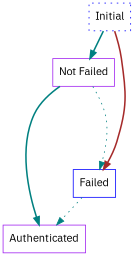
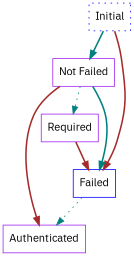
edge "Not Failed" -> "Failed": style dotted -> bold
node "Required": added
edge "Not Failed" -> "Authenticated": color teal -> brown
